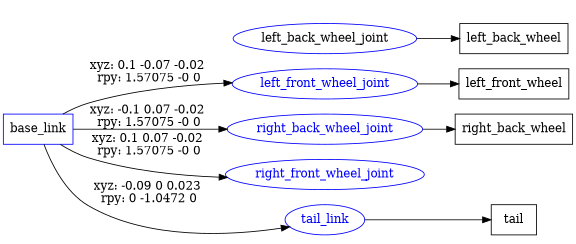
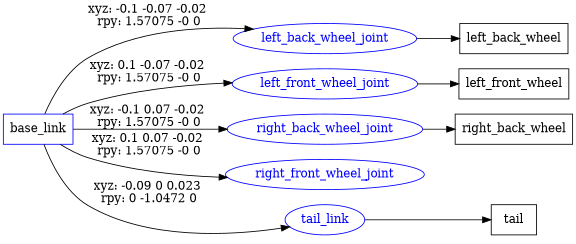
node "left_back_wheel_joint": fontcolor black -> blue
edge "base_link" -> "left_back_wheel_joint": added, label "xyz: -0.1 -0.07 -0.02 rpy: 1.57075 -0 0"
